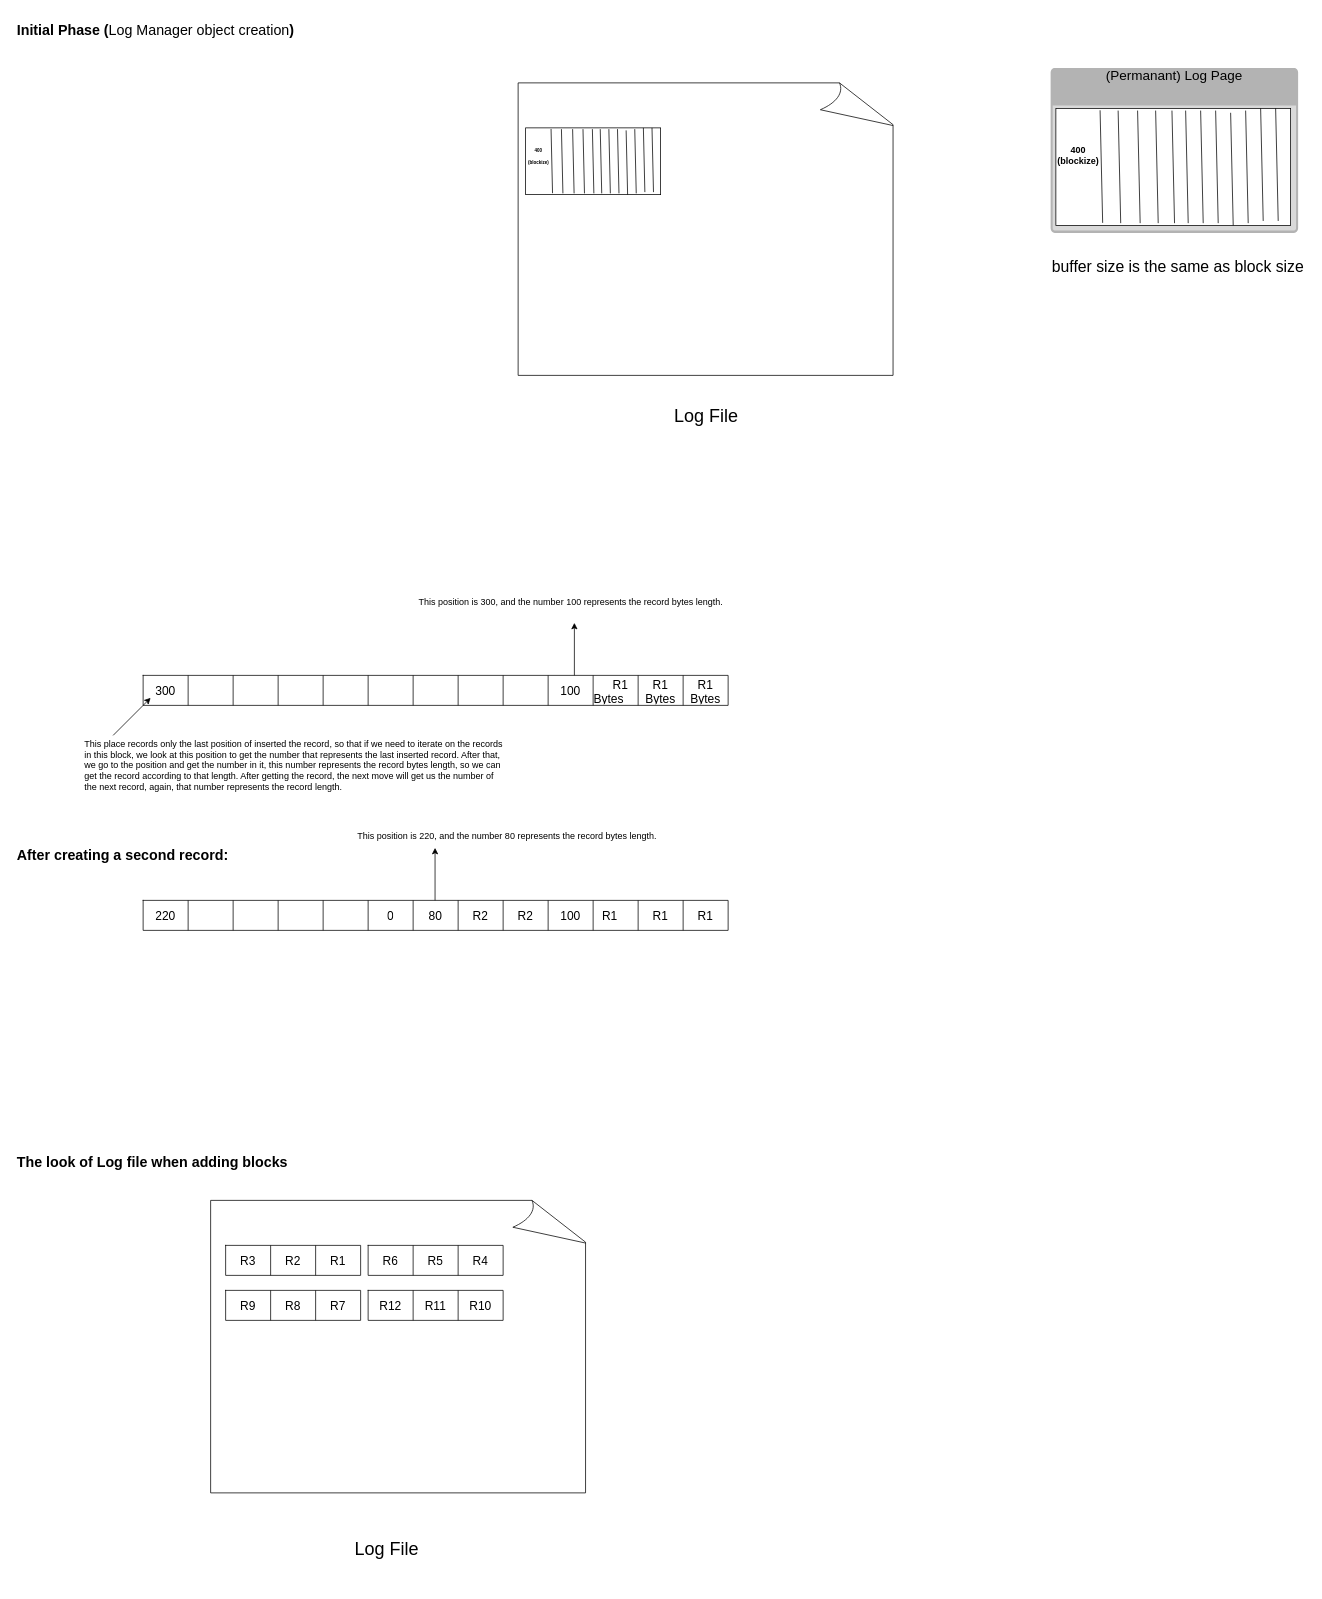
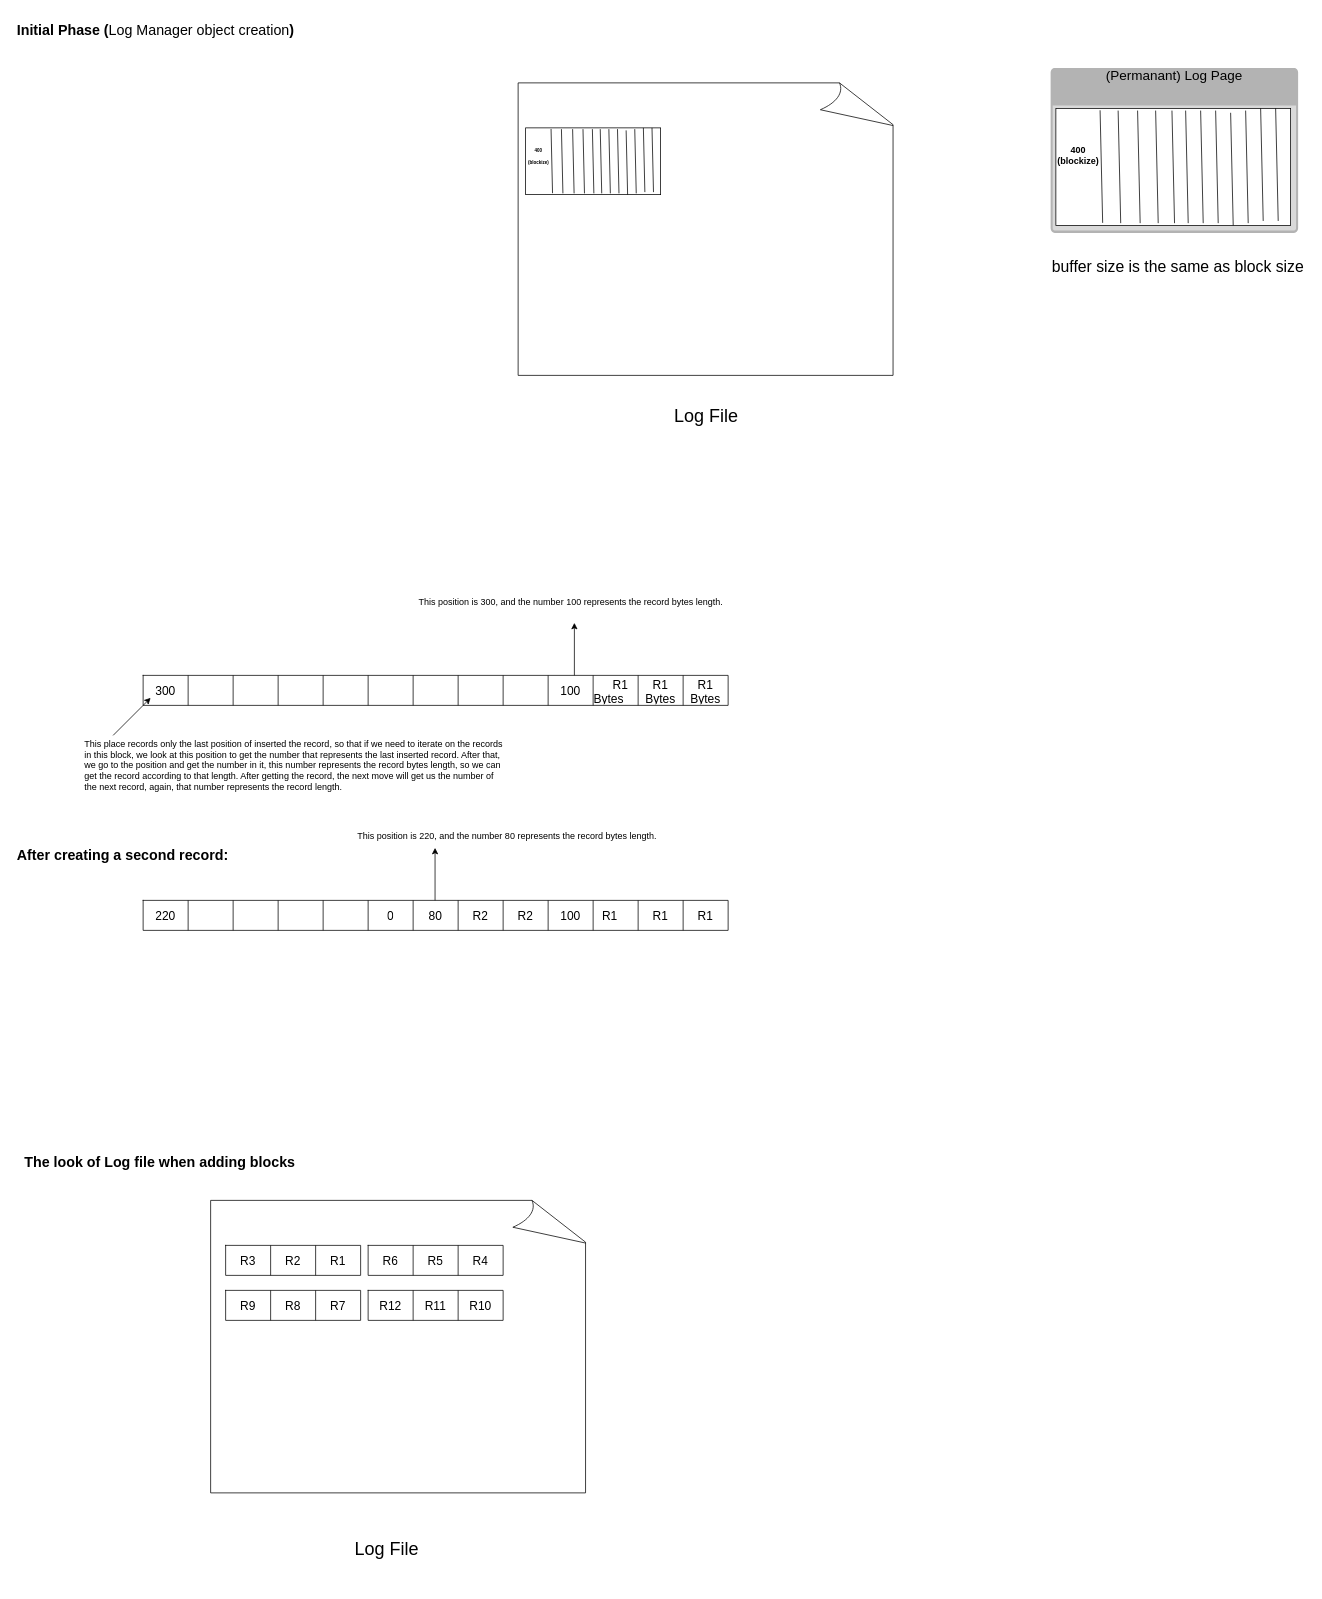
node "The look of Log file when adding blocks": moved (165, 1163) -> (173, 1163)
